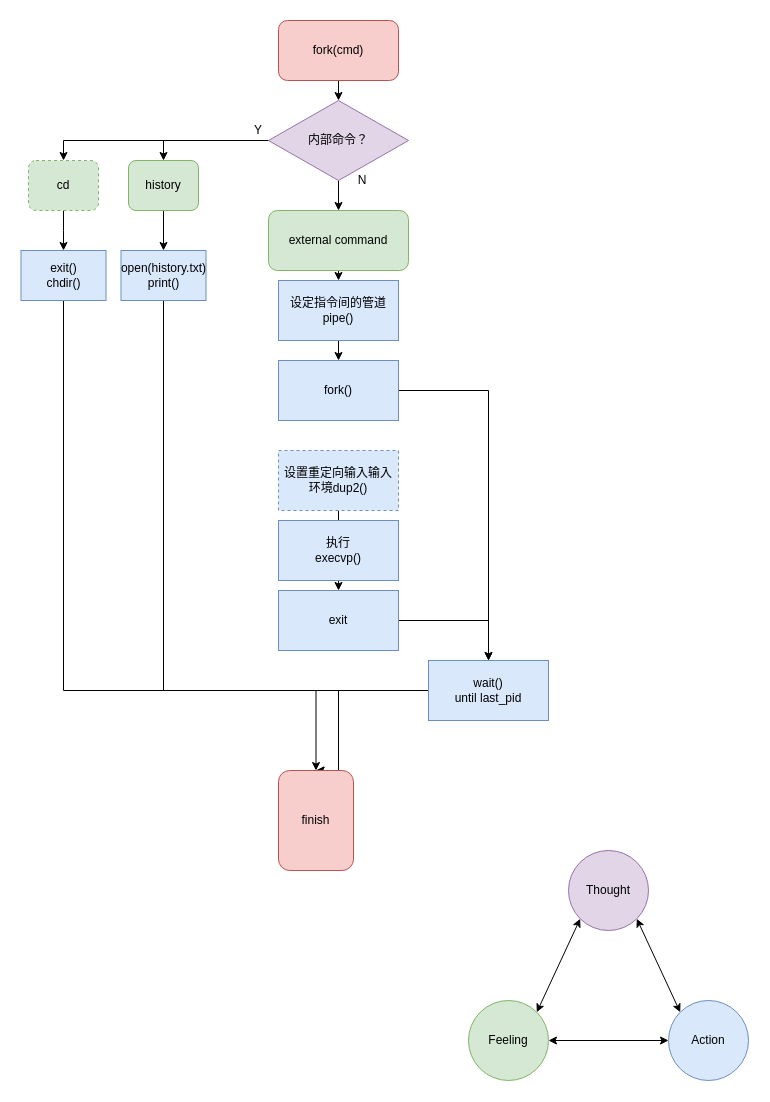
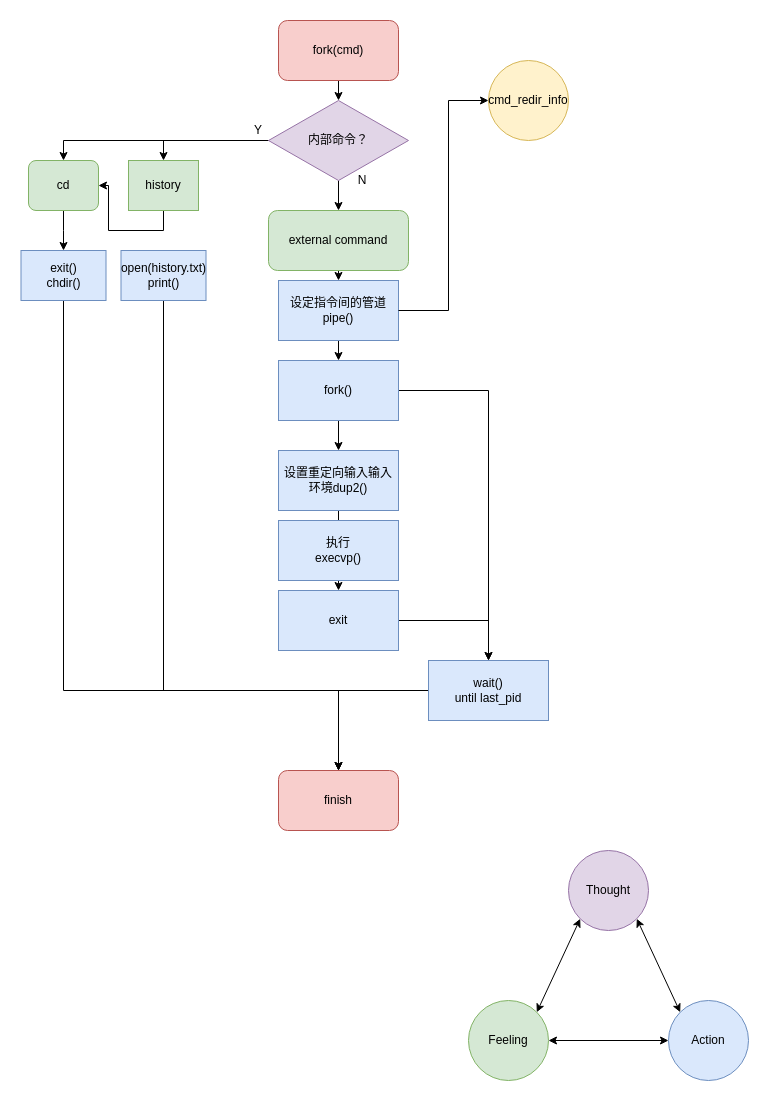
node "cmd_redir_info": added
node "cd": style dashed -> solid
node "history": shape rounded rectangle -> rectangle
edge "设定指令间的管道 pipe()" -> "cmd_redir_info": added
edge "history" -> "open(history.txt) print()": now "history" -> "cd"
edge "fork()" -> "设置重定向输入输入环境dup2()": added
node "设置重定向输入输入环境dup2()": style dashed -> solid
node "finish": size 75x100 -> 120x60
